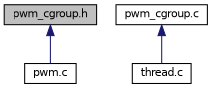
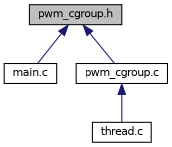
edge "pwm_cgroup.c" -> "pwm_cgroup.h": added
node "pwm.c": label "pwm.c" -> "main.c"
